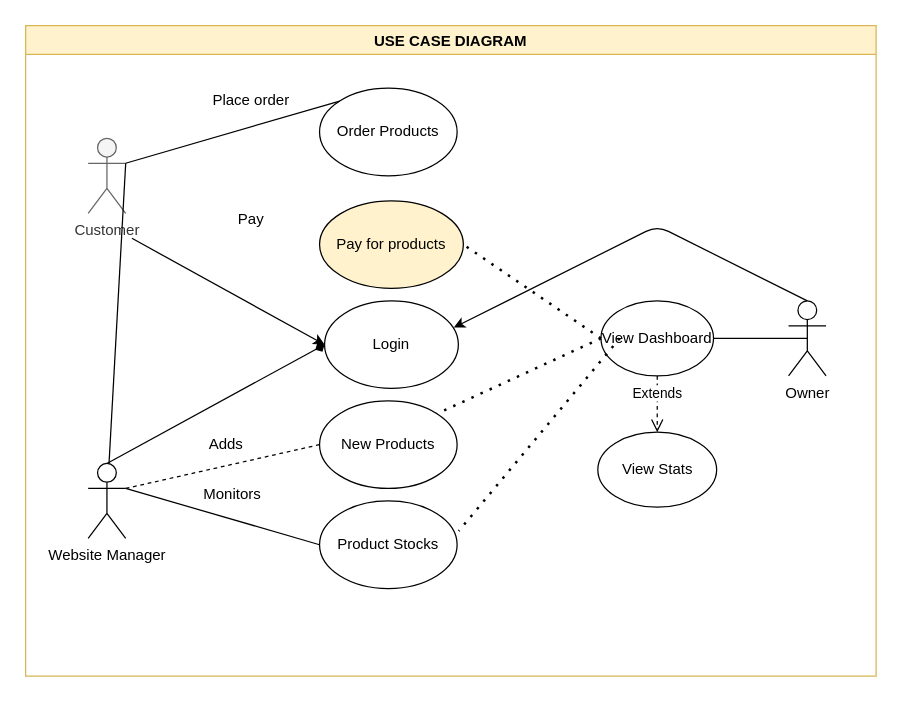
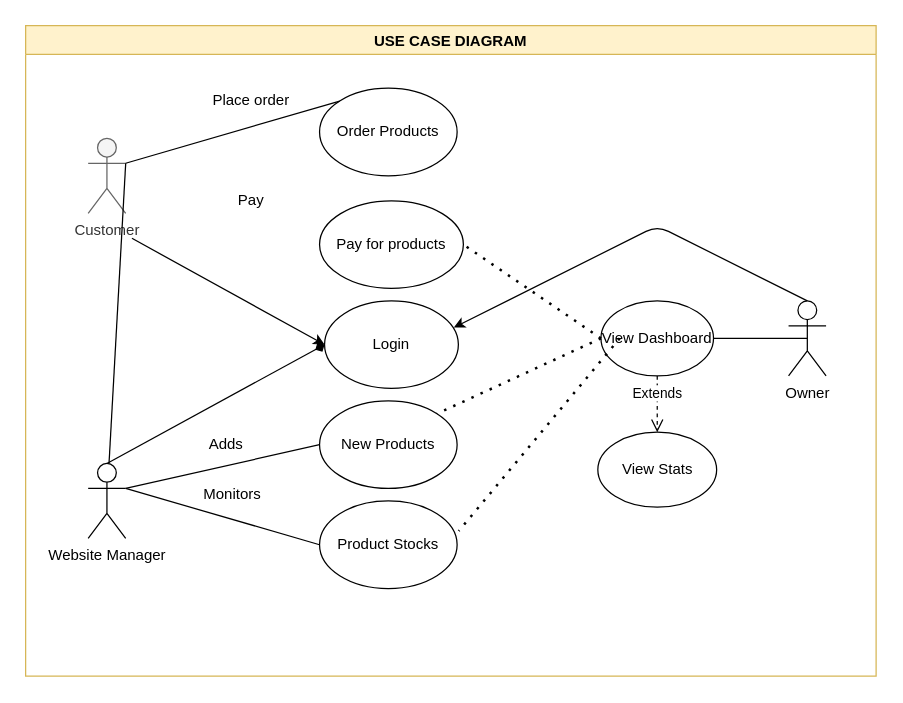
node "Pay": moved (251, 219) -> (251, 201)
node "Pay for products": fillcolor #fff2cc -> #ffffff
edge "New Products" -- "Website Manager": style dashed -> solid
